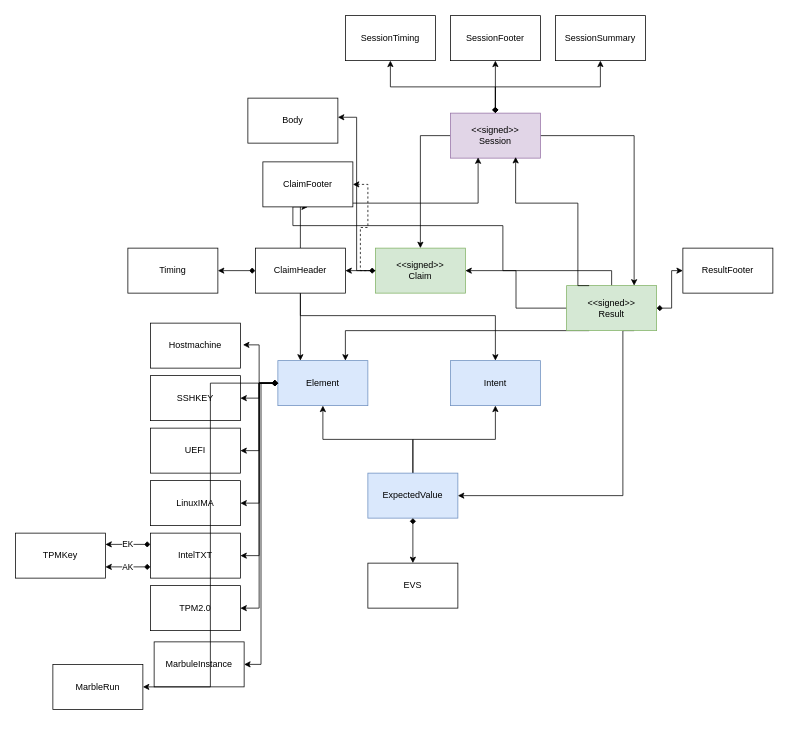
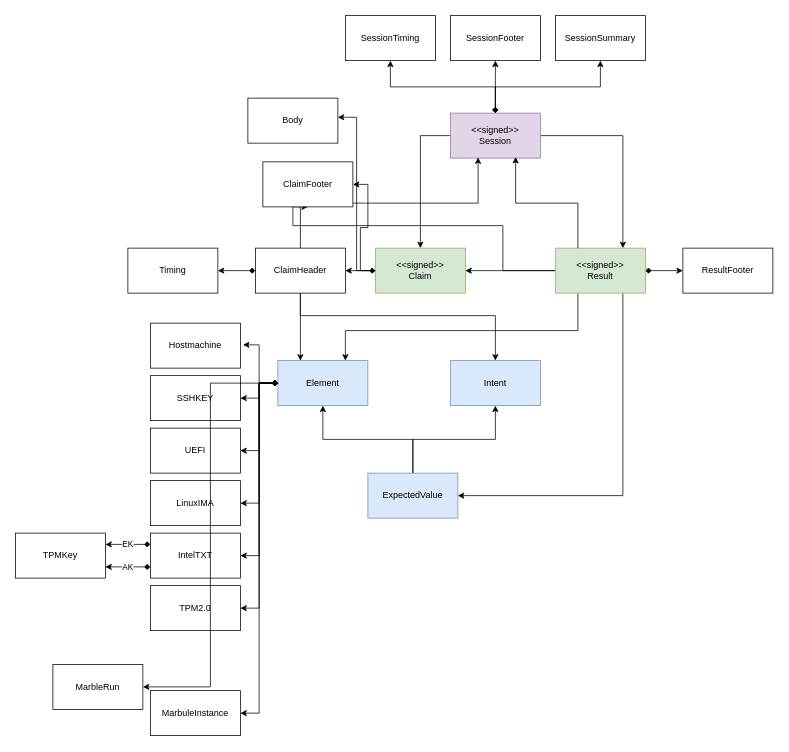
edge "<<signed>> Claim" -> "ClaimFooter": style dashed -> solid
node "<<signed>> Result": moved (612, 308) -> (600, 270)
edge "ExpectedValue" -- "EVS": removed
node "EVS": removed
node "MarbuleInstance": moved (199, 664) -> (195, 713)
